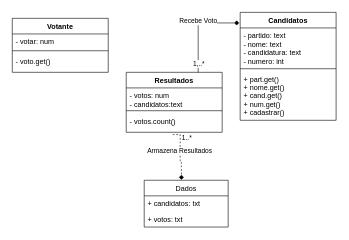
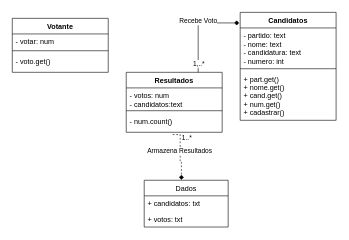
node "- votos.count()": label "- votos.count()" -> "- num.count()"
